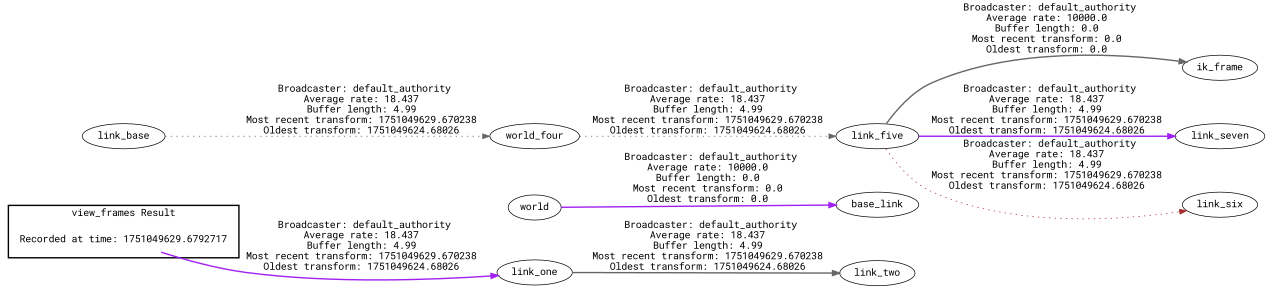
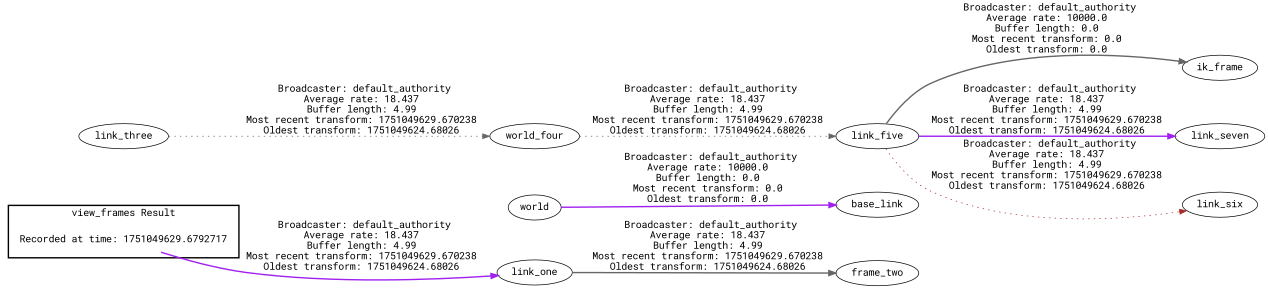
node "link_base": label "link_base" -> "link_three"
node "link_two": label "link_two" -> "frame_two"
